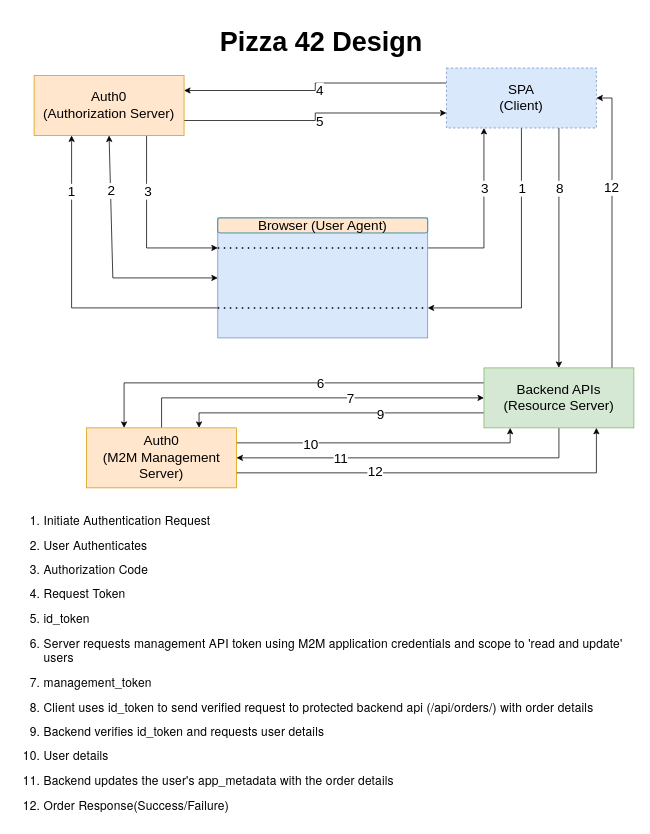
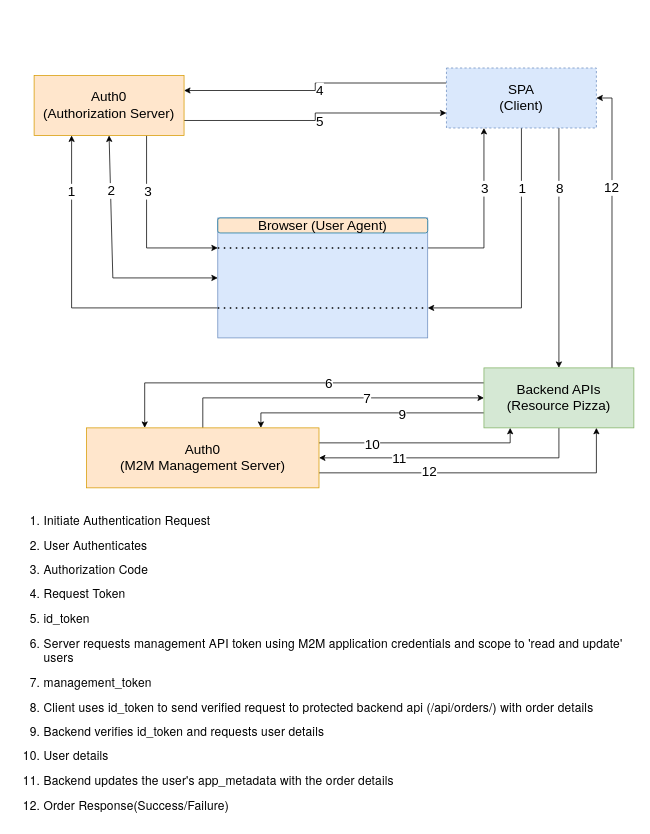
node "Pizza 42 Design": removed
node "Backend APIs (Resource Server)": label "Backend APIs (Resource Server)" -> "Backend APIs (Resource Pizza)"
node "Auth0 (M2M Management Server)": size 150x60 -> 233x60
